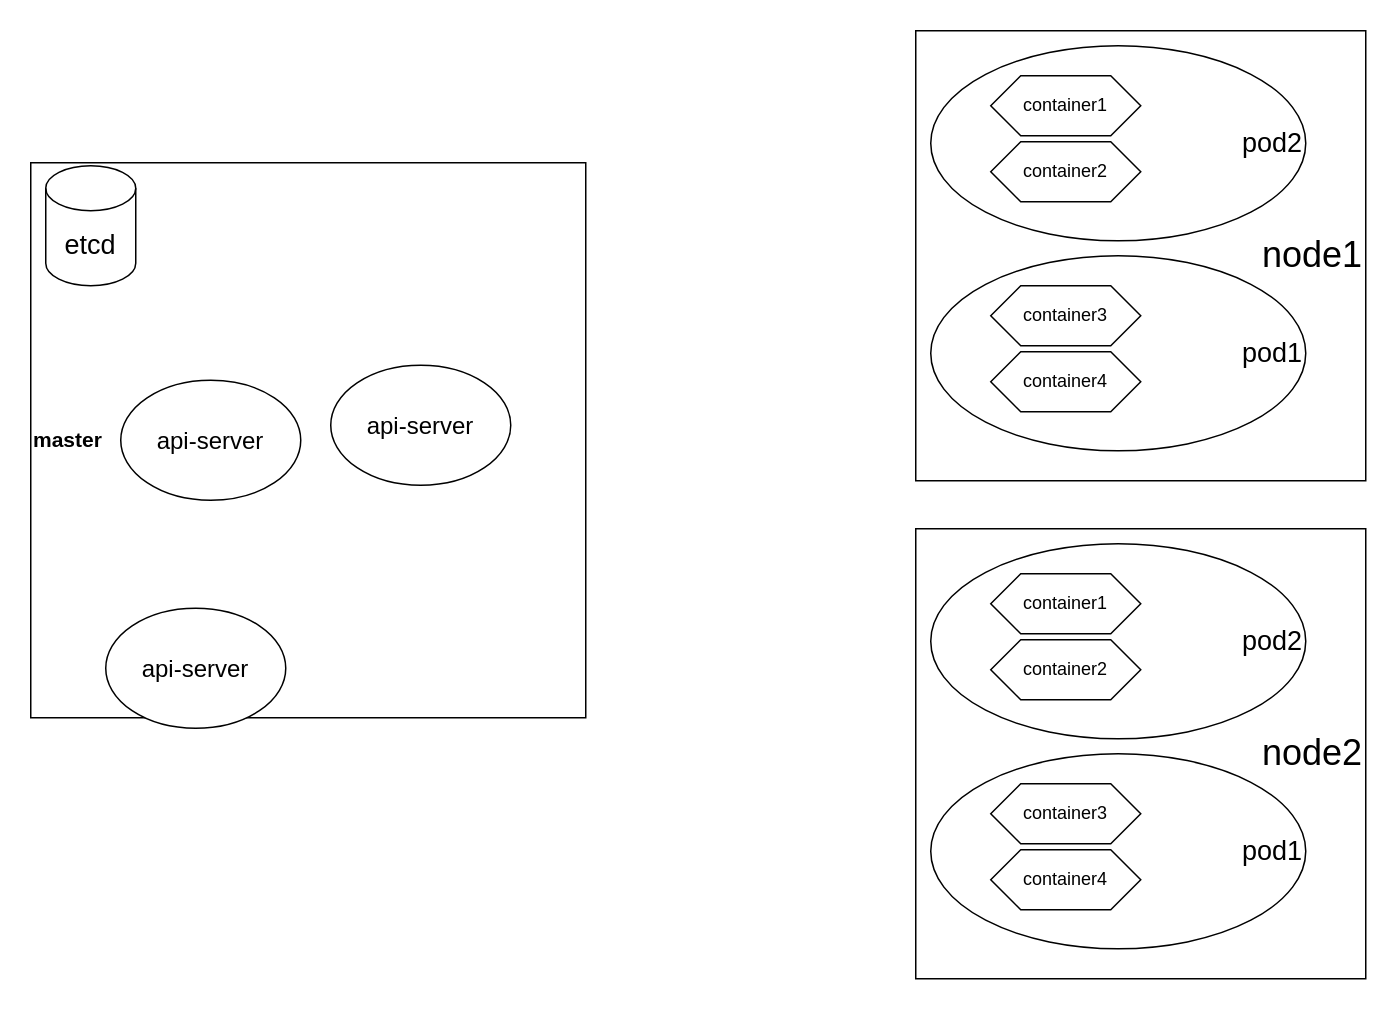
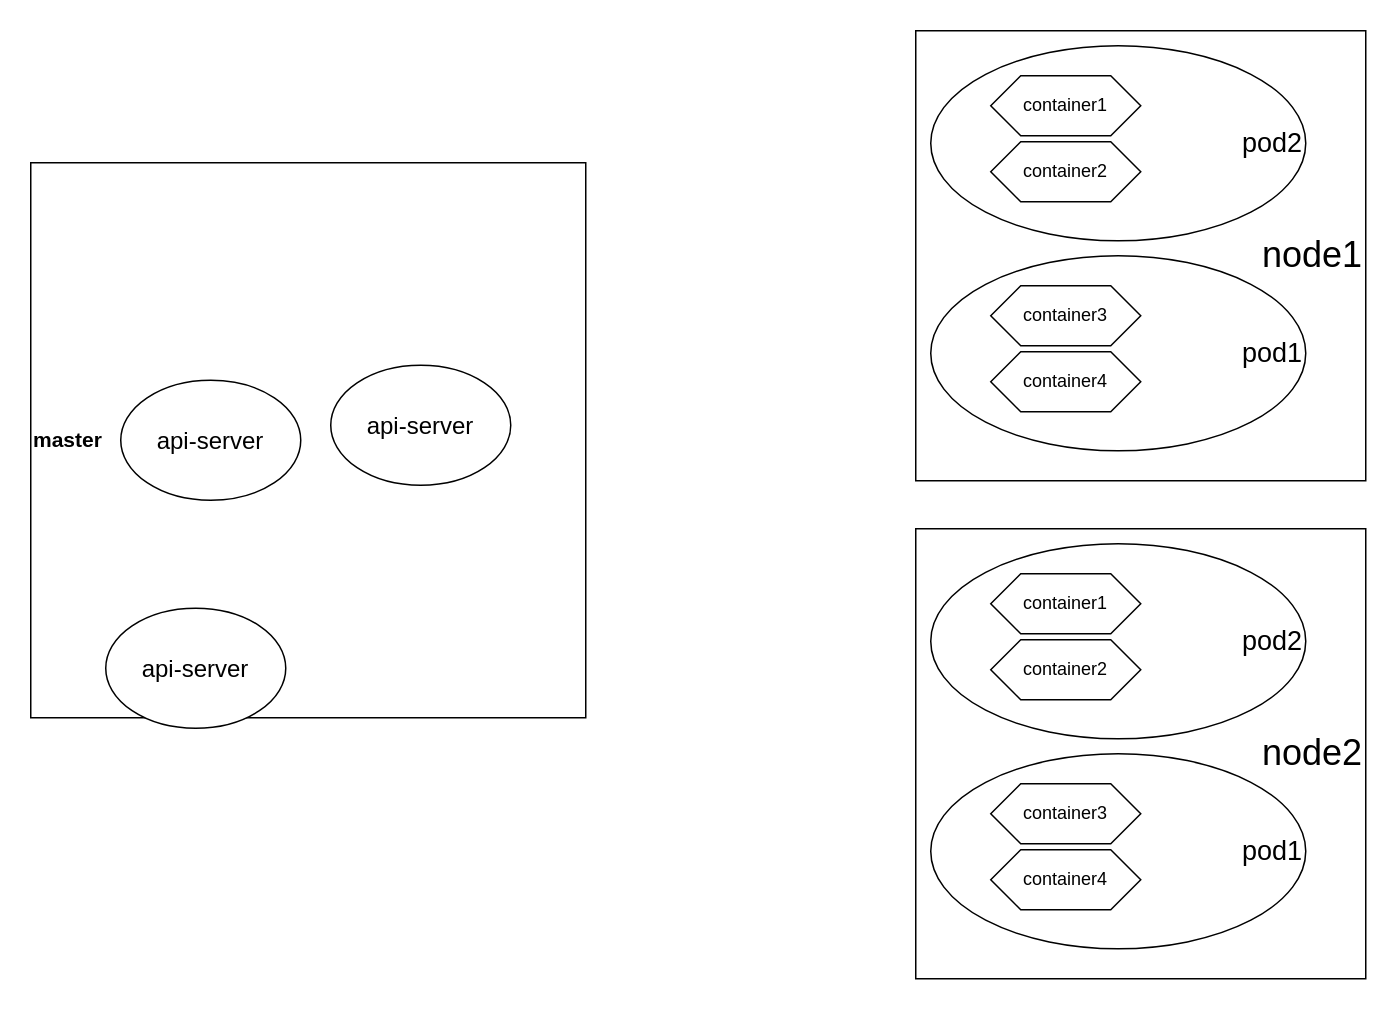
node "etcd": removed
